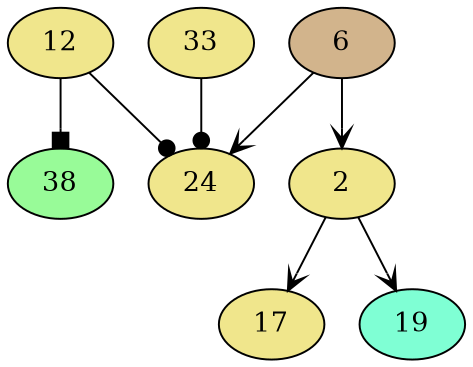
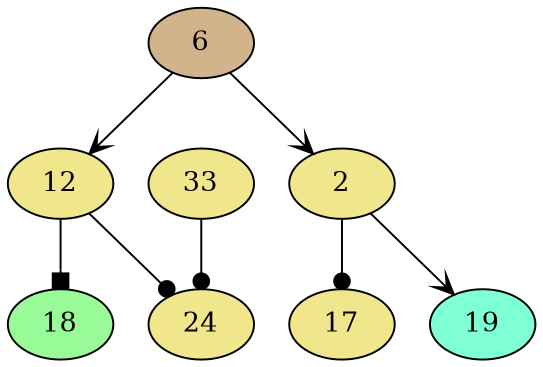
edge "6" -> "24": now "6" -> "12"
node "38": label "38" -> "18"
edge "2" -> "17": arrowhead vee -> dot
